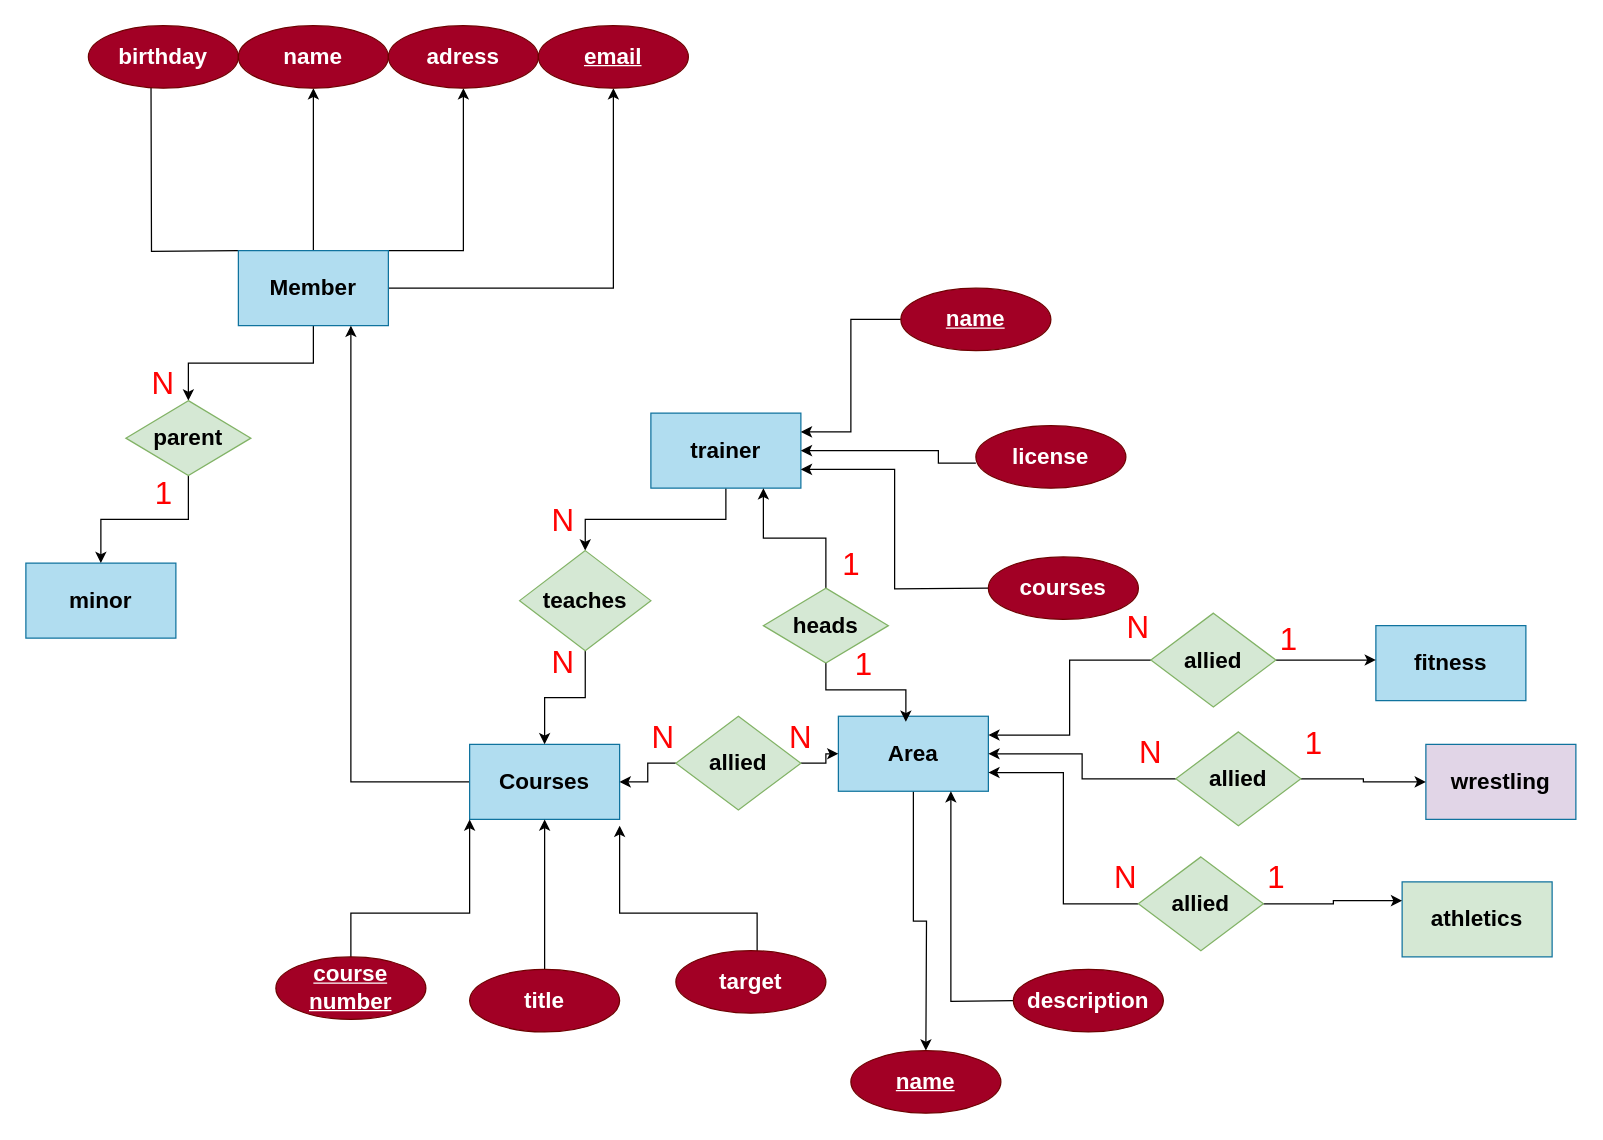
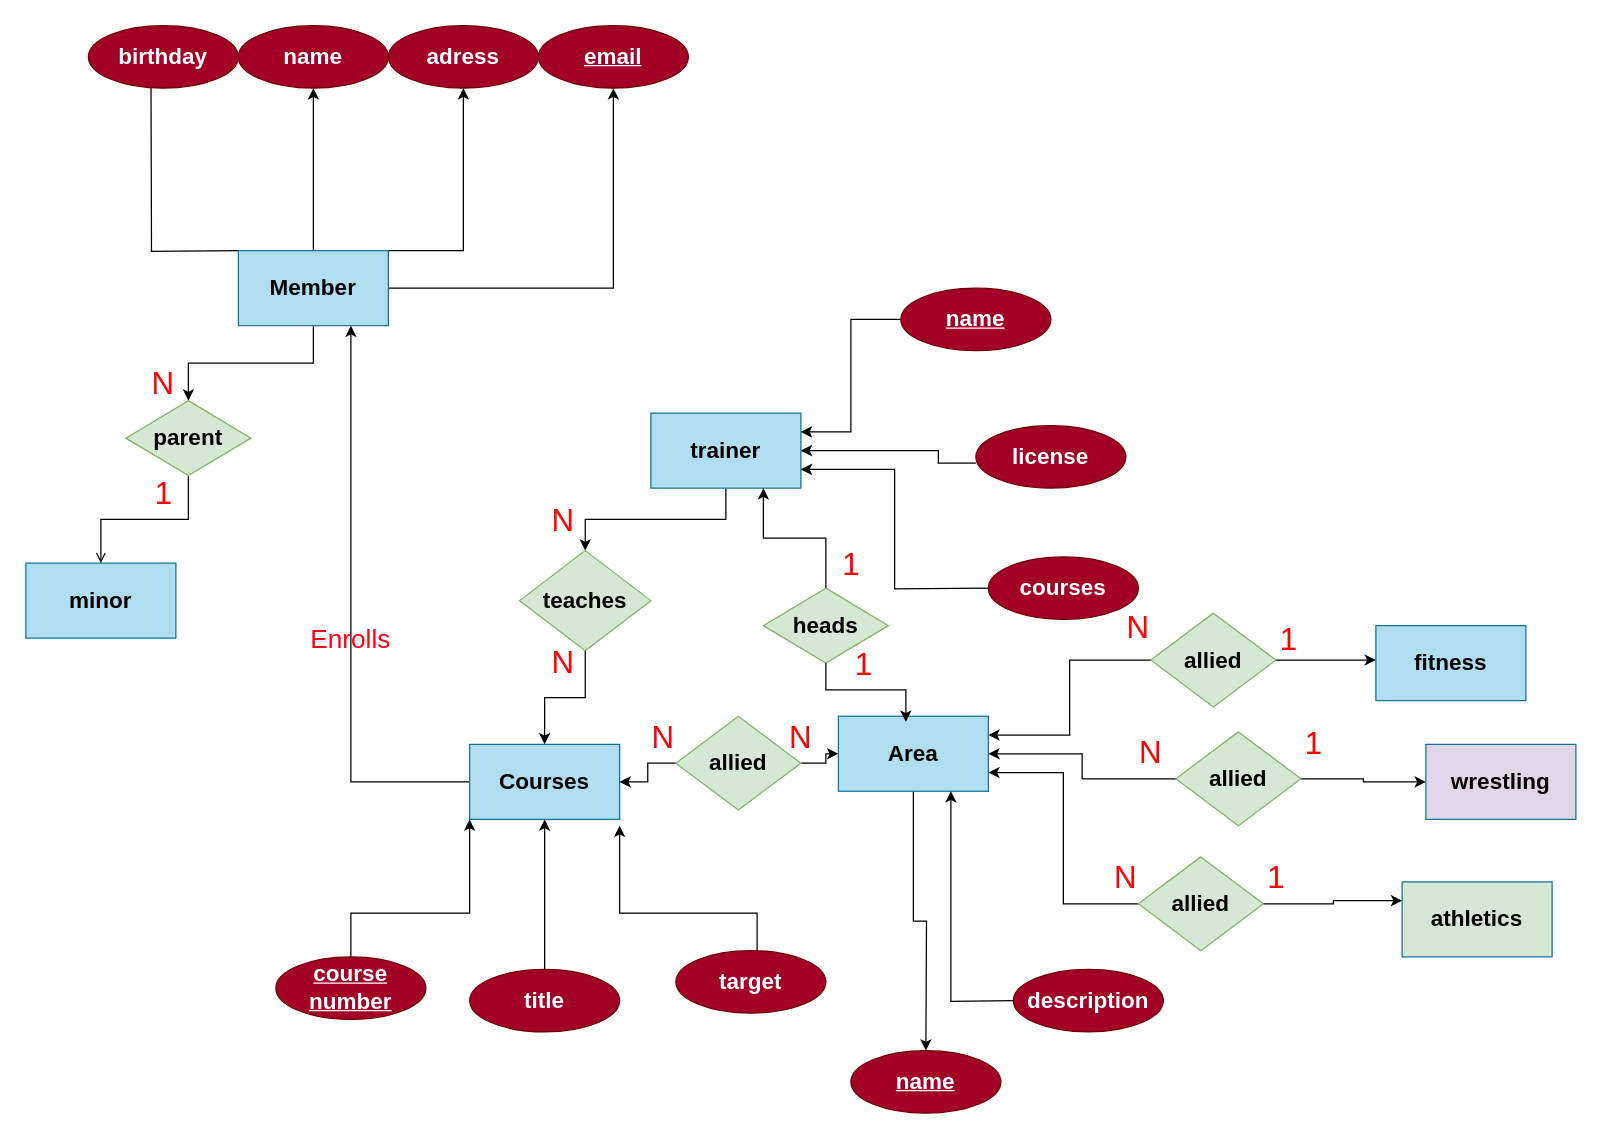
edge "parent" -> "minor": arrowhead classic -> open
node "Enrolls": added
